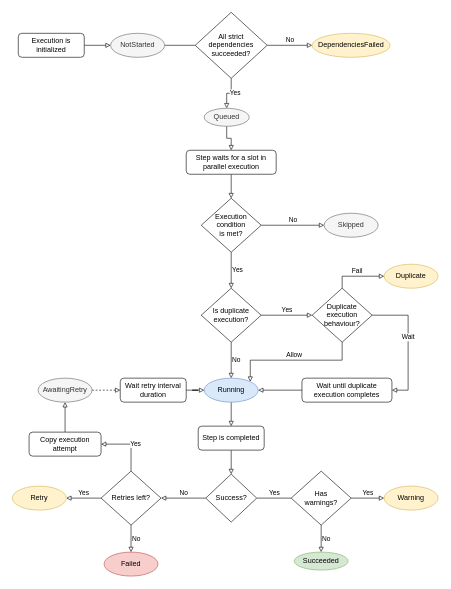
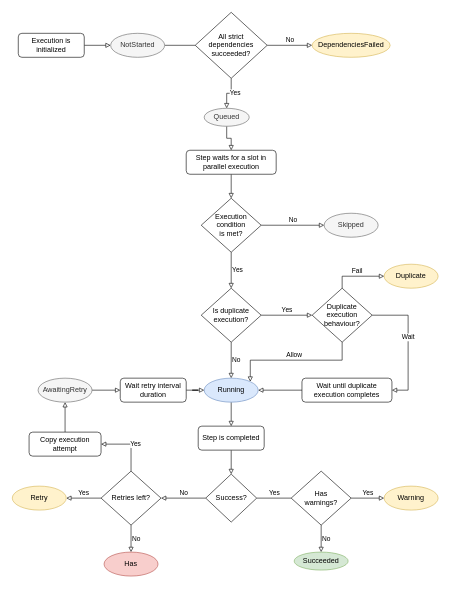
edge "AwaitingRetry" -> "Wait retry interval duration": style dashed -> solid
node "Failed": label "Failed" -> "Has"
